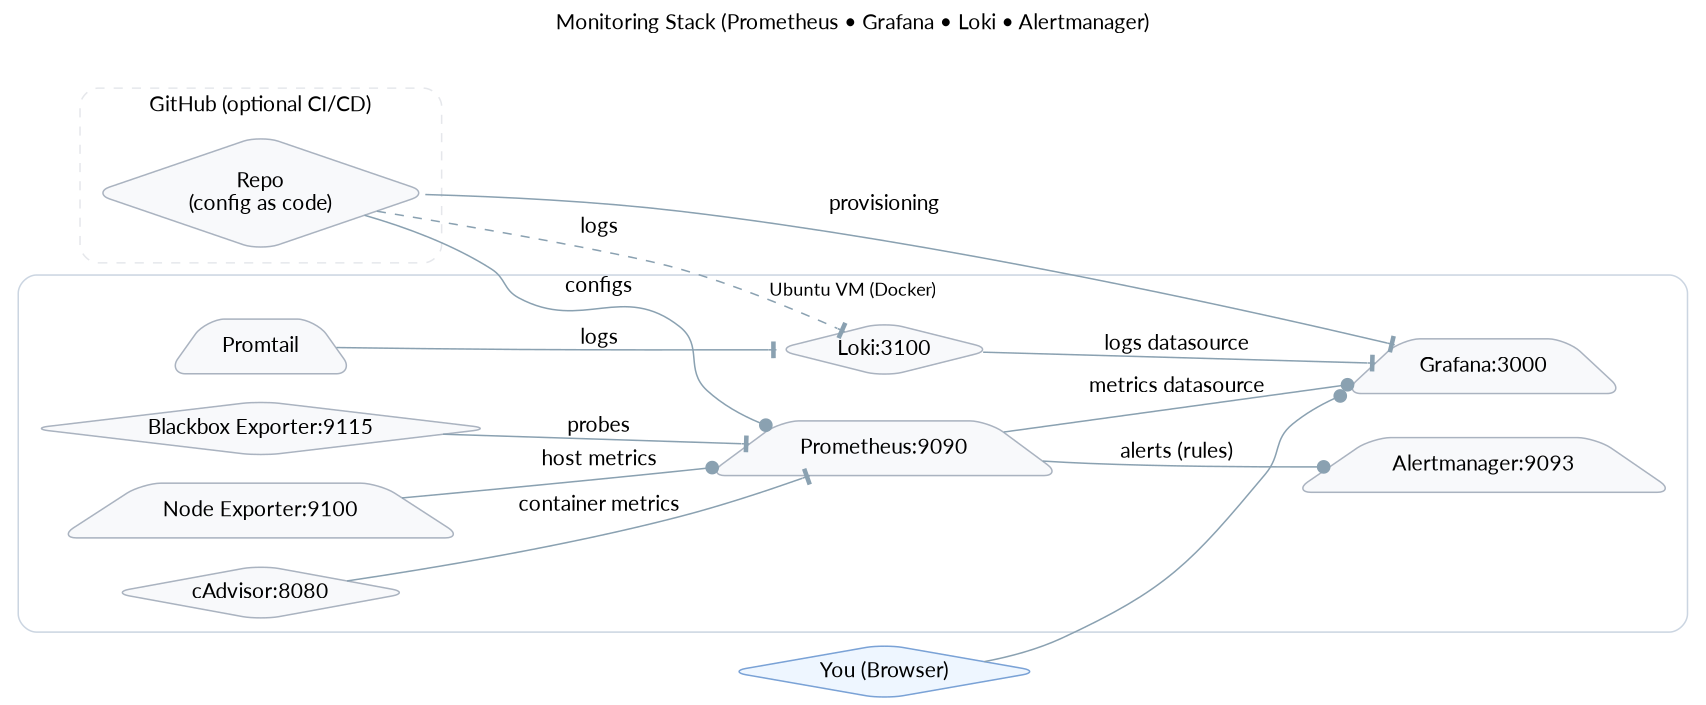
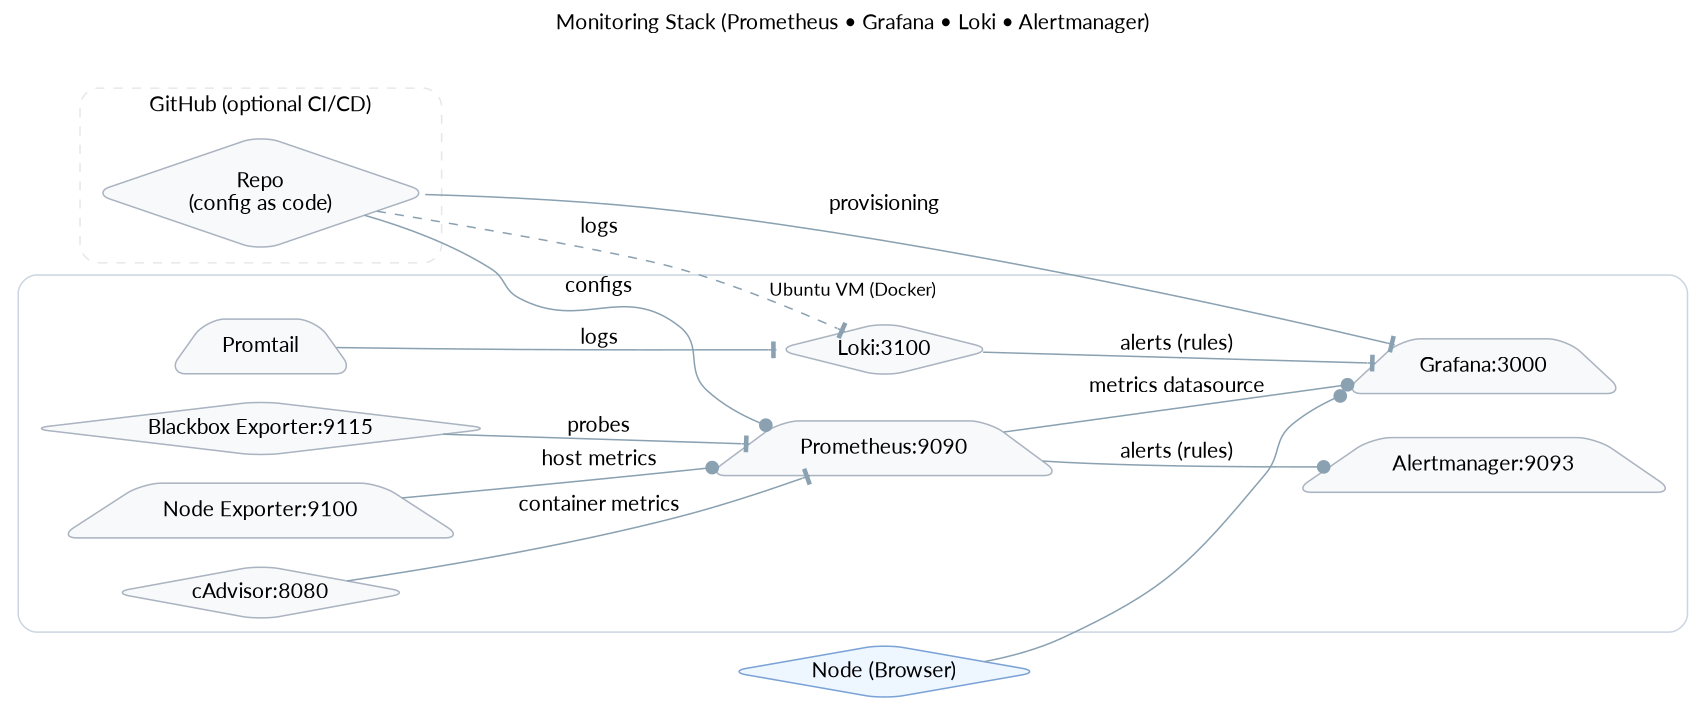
edge "Loki:3100" -> "Grafana:3000": label "logs datasource" -> "alerts (rules)"
node "You (Browser)": label "You (Browser)" -> "Node (Browser)"
